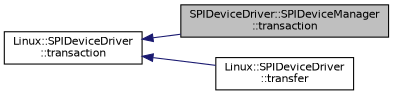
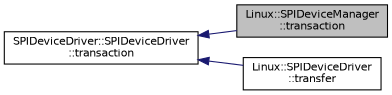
node "SPIDeviceDriver::SPIDeviceManager ::transaction": label "SPIDeviceDriver::SPIDeviceManager ::transaction" -> "Linux::SPIDeviceManager ::transaction"
node "Linux::SPIDeviceDriver ::transaction": label "Linux::SPIDeviceDriver ::transaction" -> "SPIDeviceDriver::SPIDeviceDriver ::transaction"
